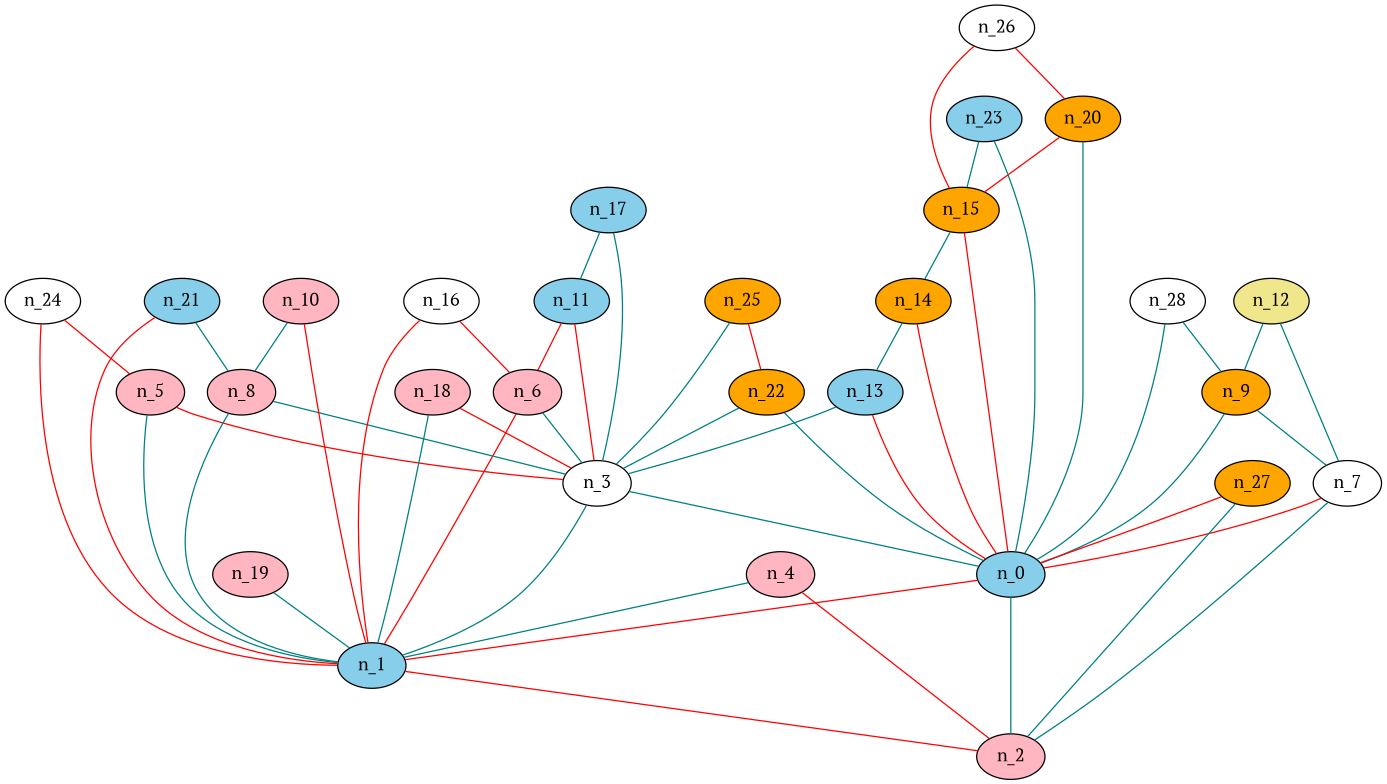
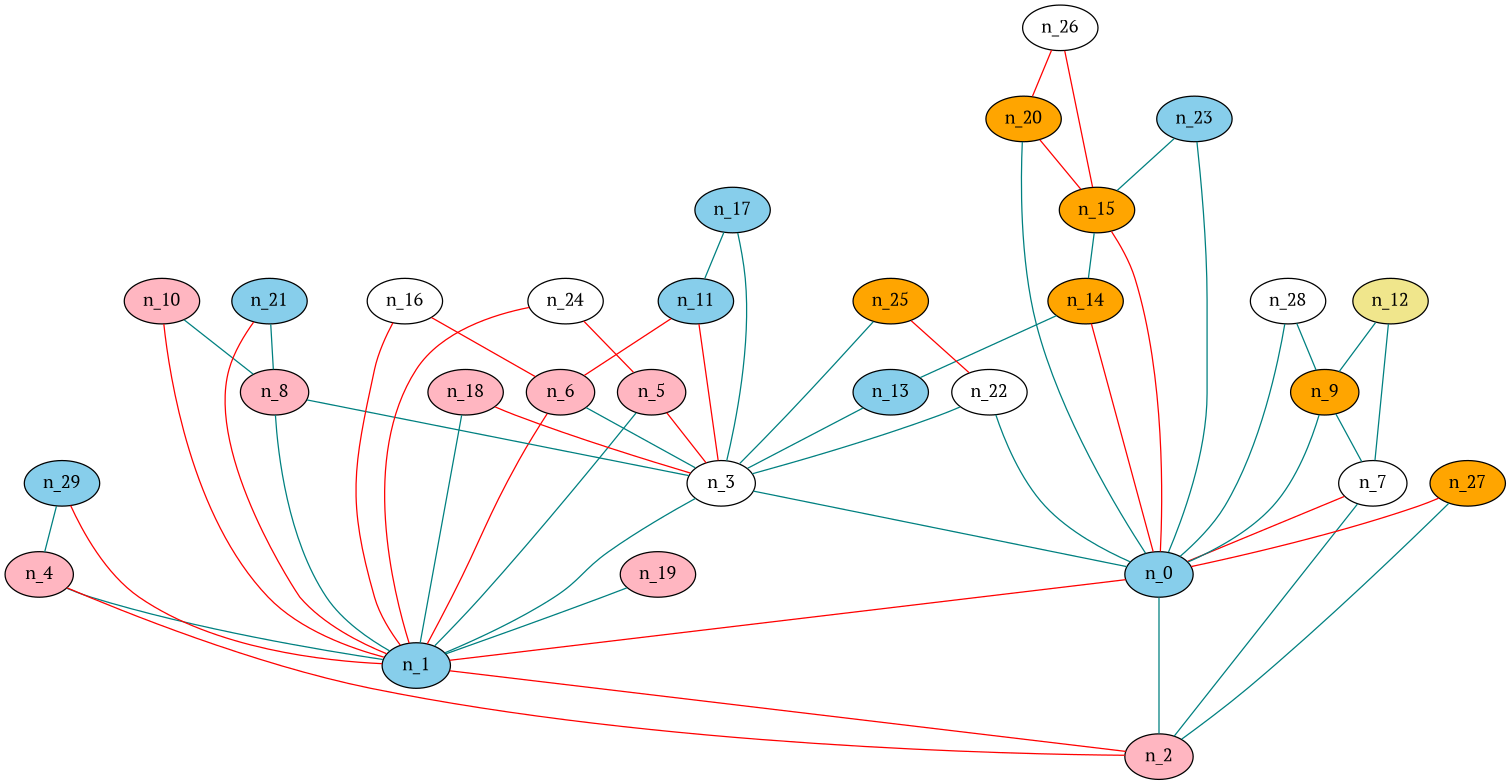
node "n_22": fillcolor orange -> white
node "n_29": added
edge "n_13" -- "n_0": removed
